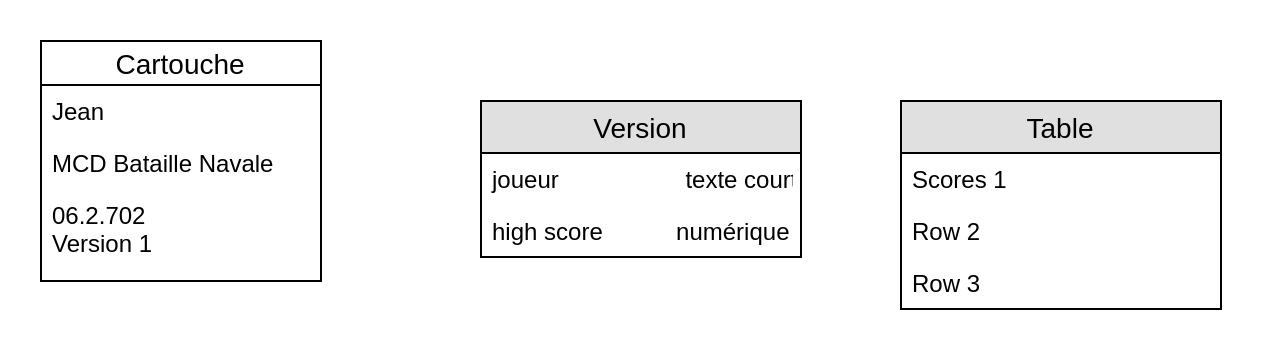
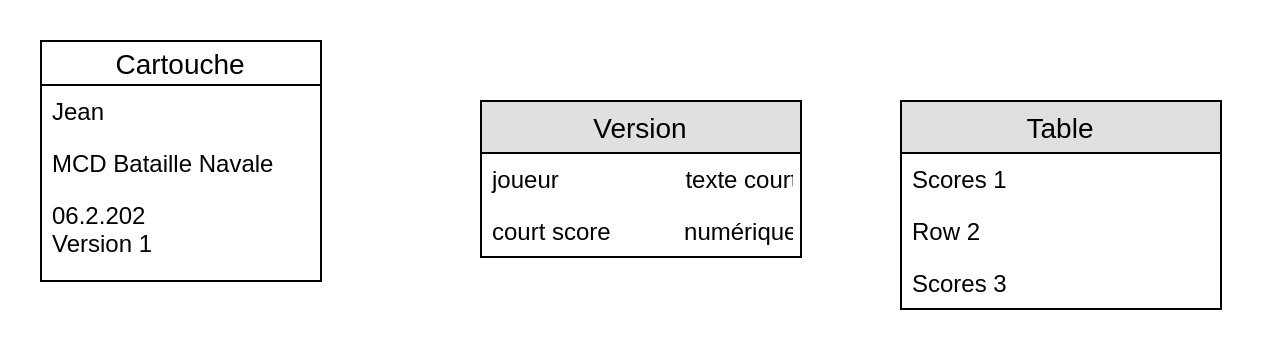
node "06.2.702 Version 1": label "06.2.702 Version 1" -> "06.2.202 Version 1"
node "high score numérique": label "high score numérique" -> "court score numérique"
node "Row 3": label "Row 3" -> "Scores 3"
